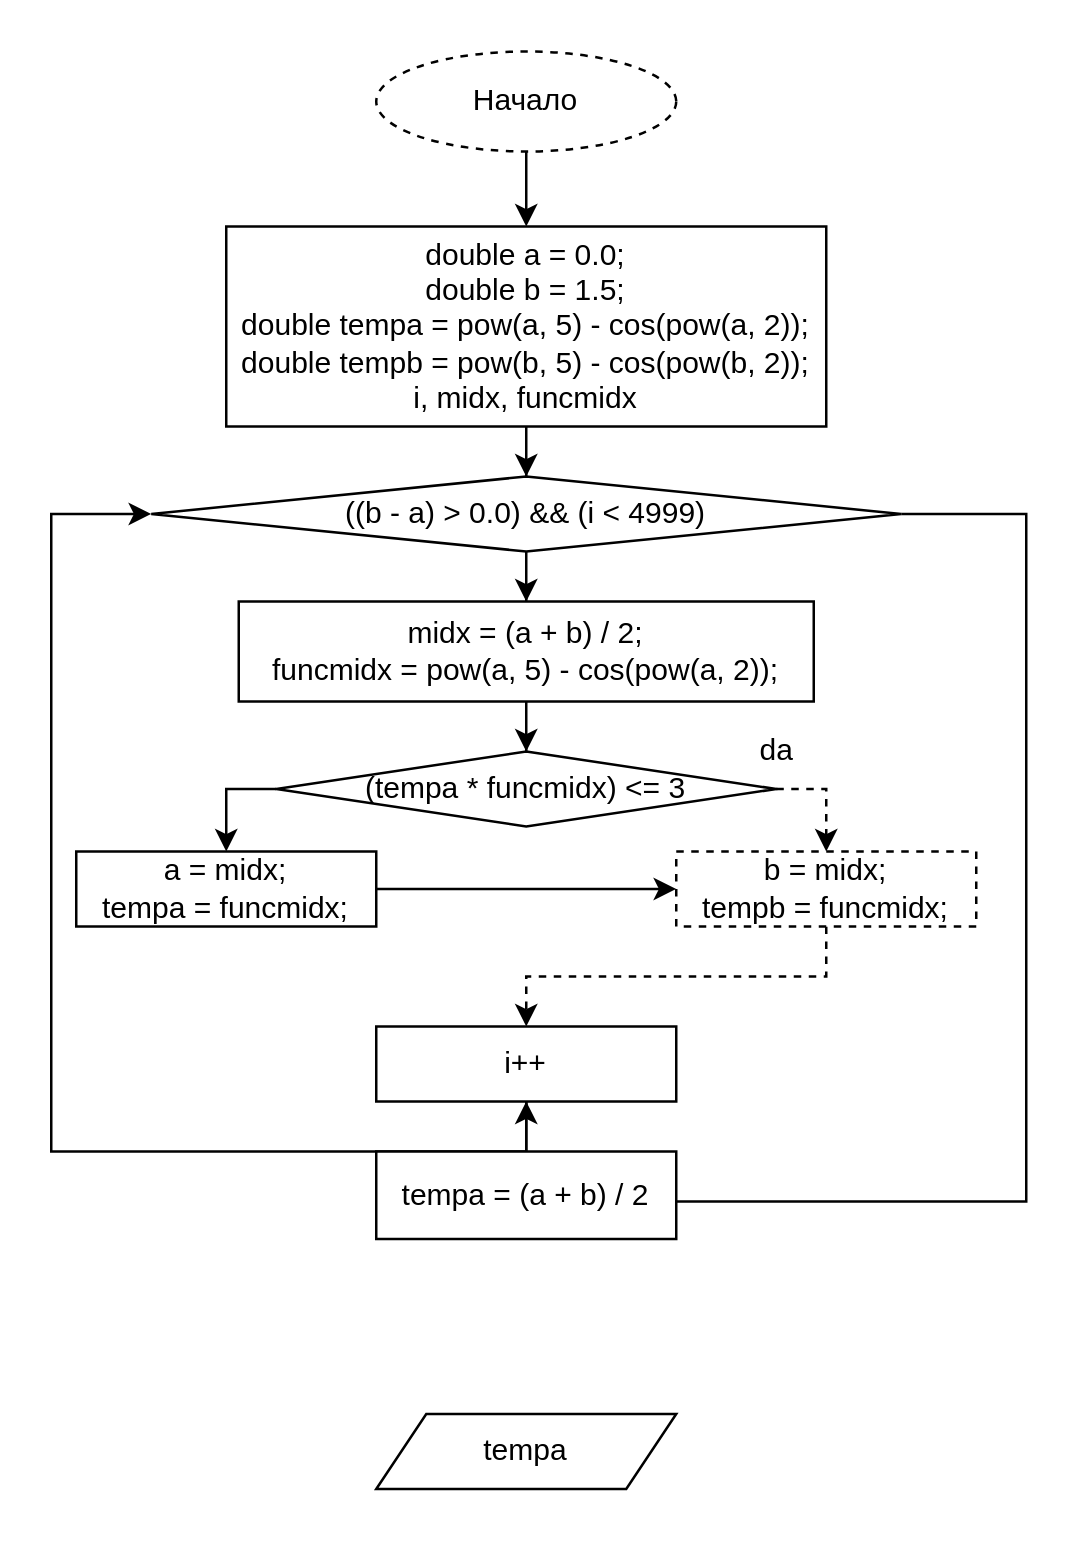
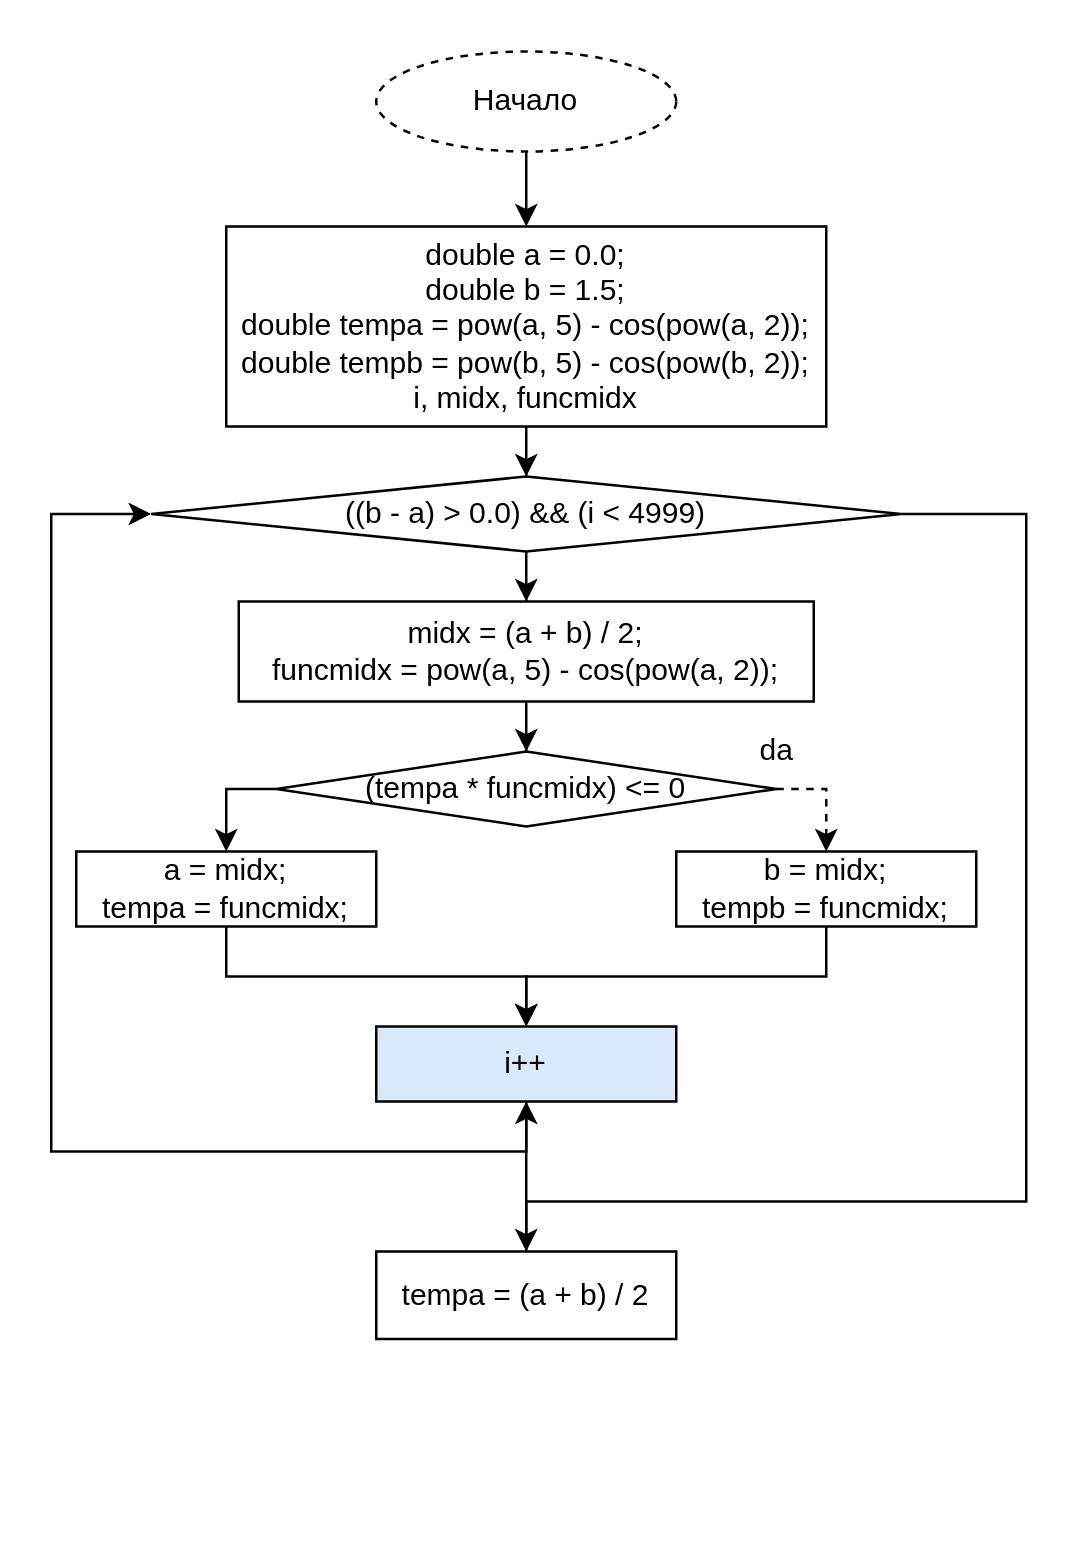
node "(tempa * funcmidx) <= 3": label "(tempa * funcmidx) <= 3" -> "(tempa * funcmidx) <= 0"
edge "a = midx; tempa = funcmidx;" -> "b = midx; tempb = funcmidx;": now "a = midx; tempa = funcmidx;" -> "i++"
node "b = midx; tempb = funcmidx;": style dashed -> solid
edge "b = midx; tempb = funcmidx;" -> "i++": style dashed -> solid
node "i++": fillcolor #ffffff -> #dae8fc
node "tempa = (a + b) / 2": moved (526, 1195) -> (526, 1295)
node "tempa": removed
